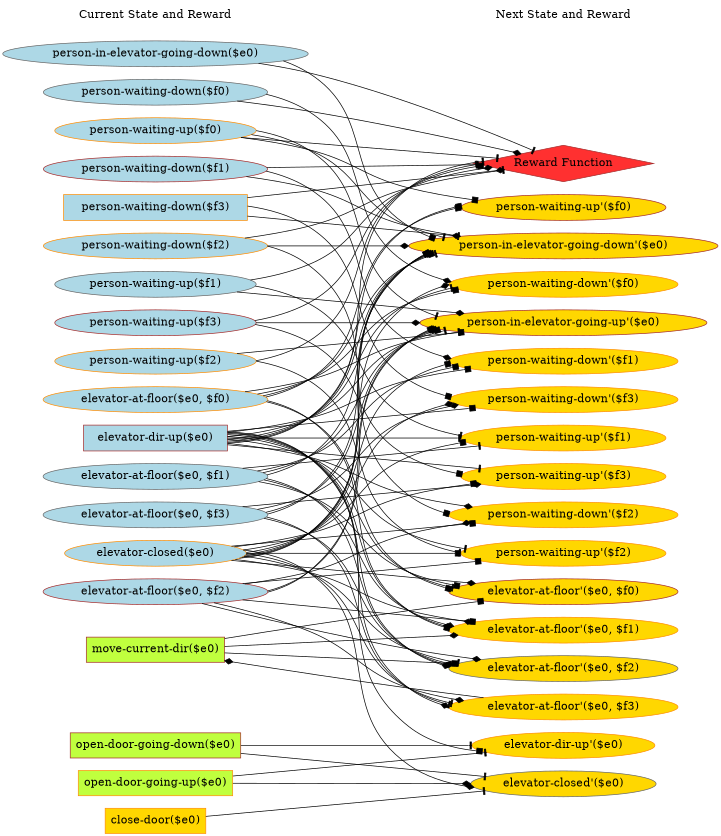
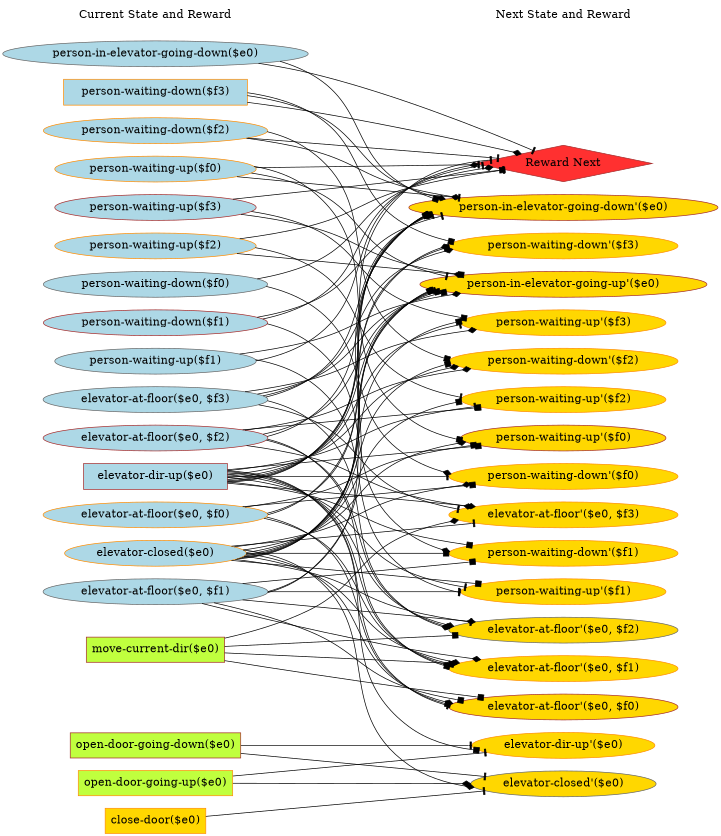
node "Reward Function": label "Reward Function" -> "Reward Next"
edge "elevator-closed($e0)" -> "person-waiting-up'($f0)": added
edge "elevator-at-floor'($e0, $f3)" -> "move-current-dir($e0)": reversed
